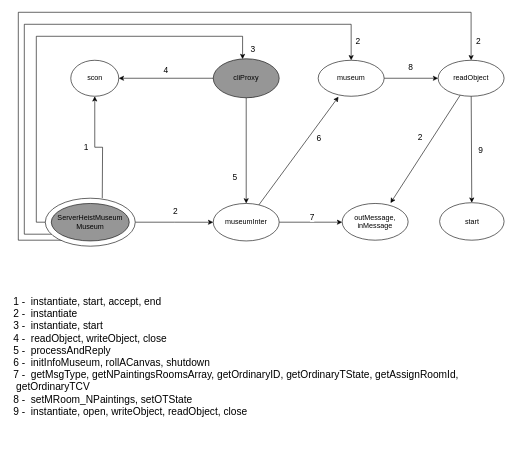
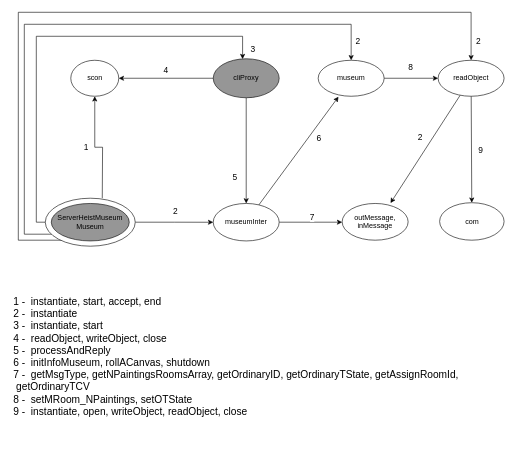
node "start": label "start" -> "com"
